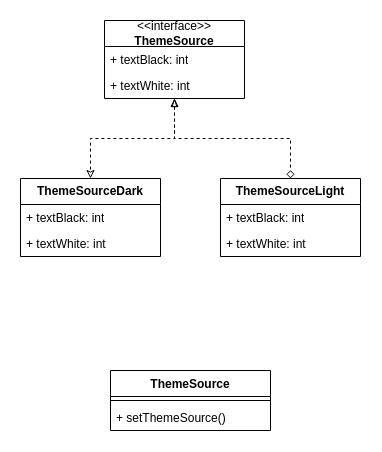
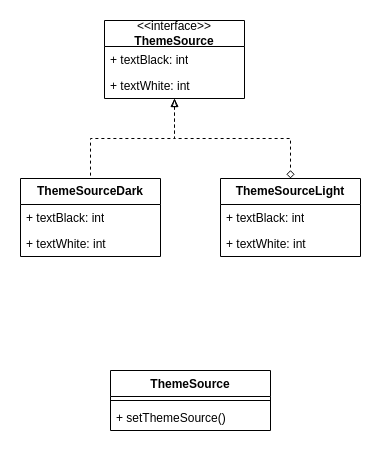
edge "<<interface>>ThemeSource" -- "ThemeSourceDark": arrowhead classic -> none
